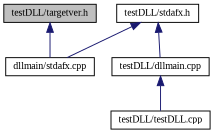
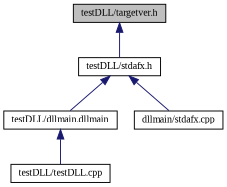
edge "dllmain/stdafx.cpp" -> "testDLL/targetver.h": now "testDLL/stdafx.h" -> "testDLL/targetver.h"
node "testDLL/dllmain.cpp": label "testDLL/dllmain.cpp" -> "testDLL/dllmain.dllmain"
